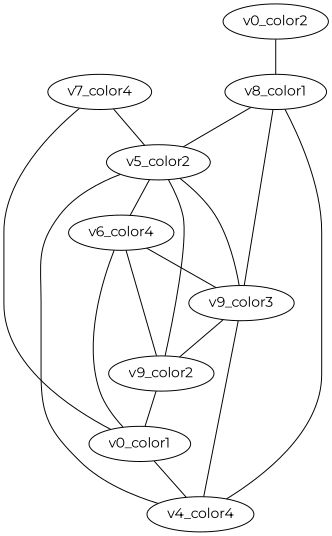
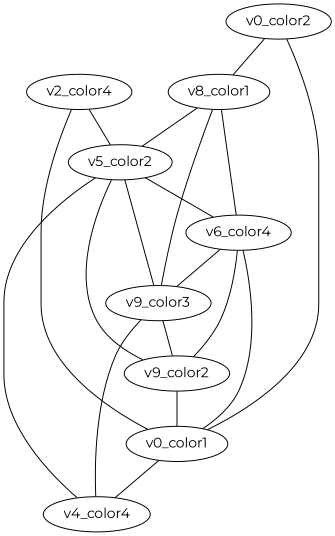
node "v7_color4": label "v7_color4" -> "v2_color4"
edge "v0_color2" -- "v0_color1": added
edge "v8_color1" -- "v4_color4": now "v8_color1" -- "v6_color4"
